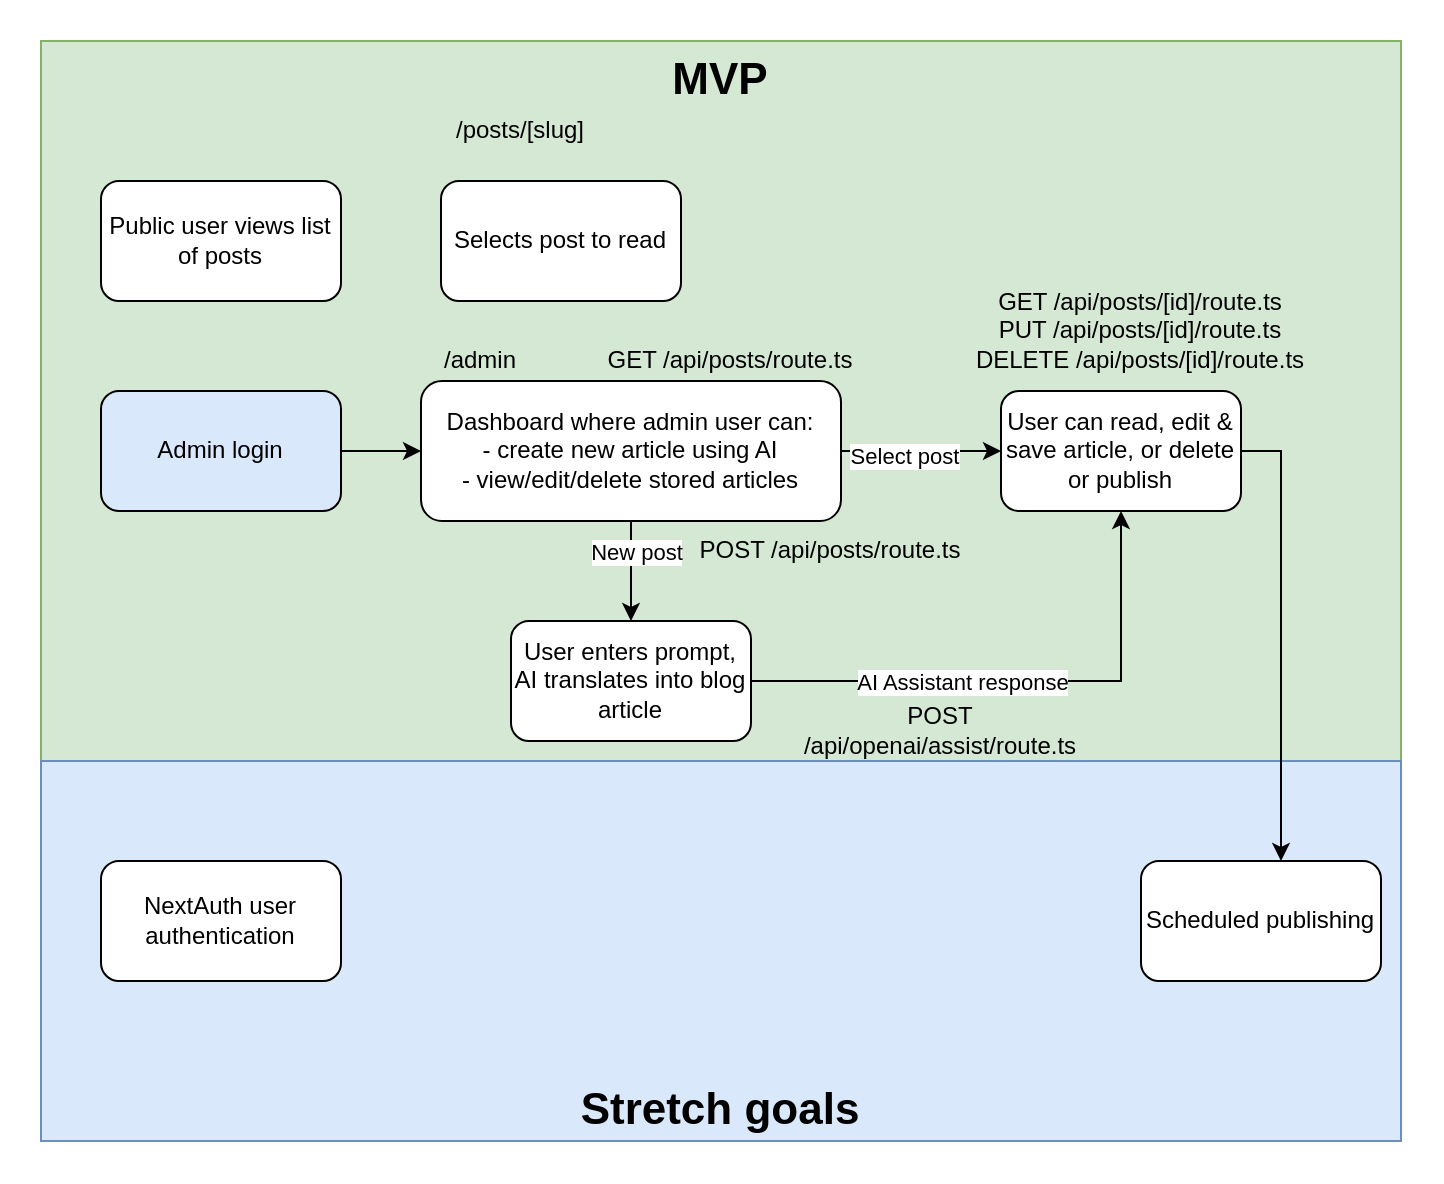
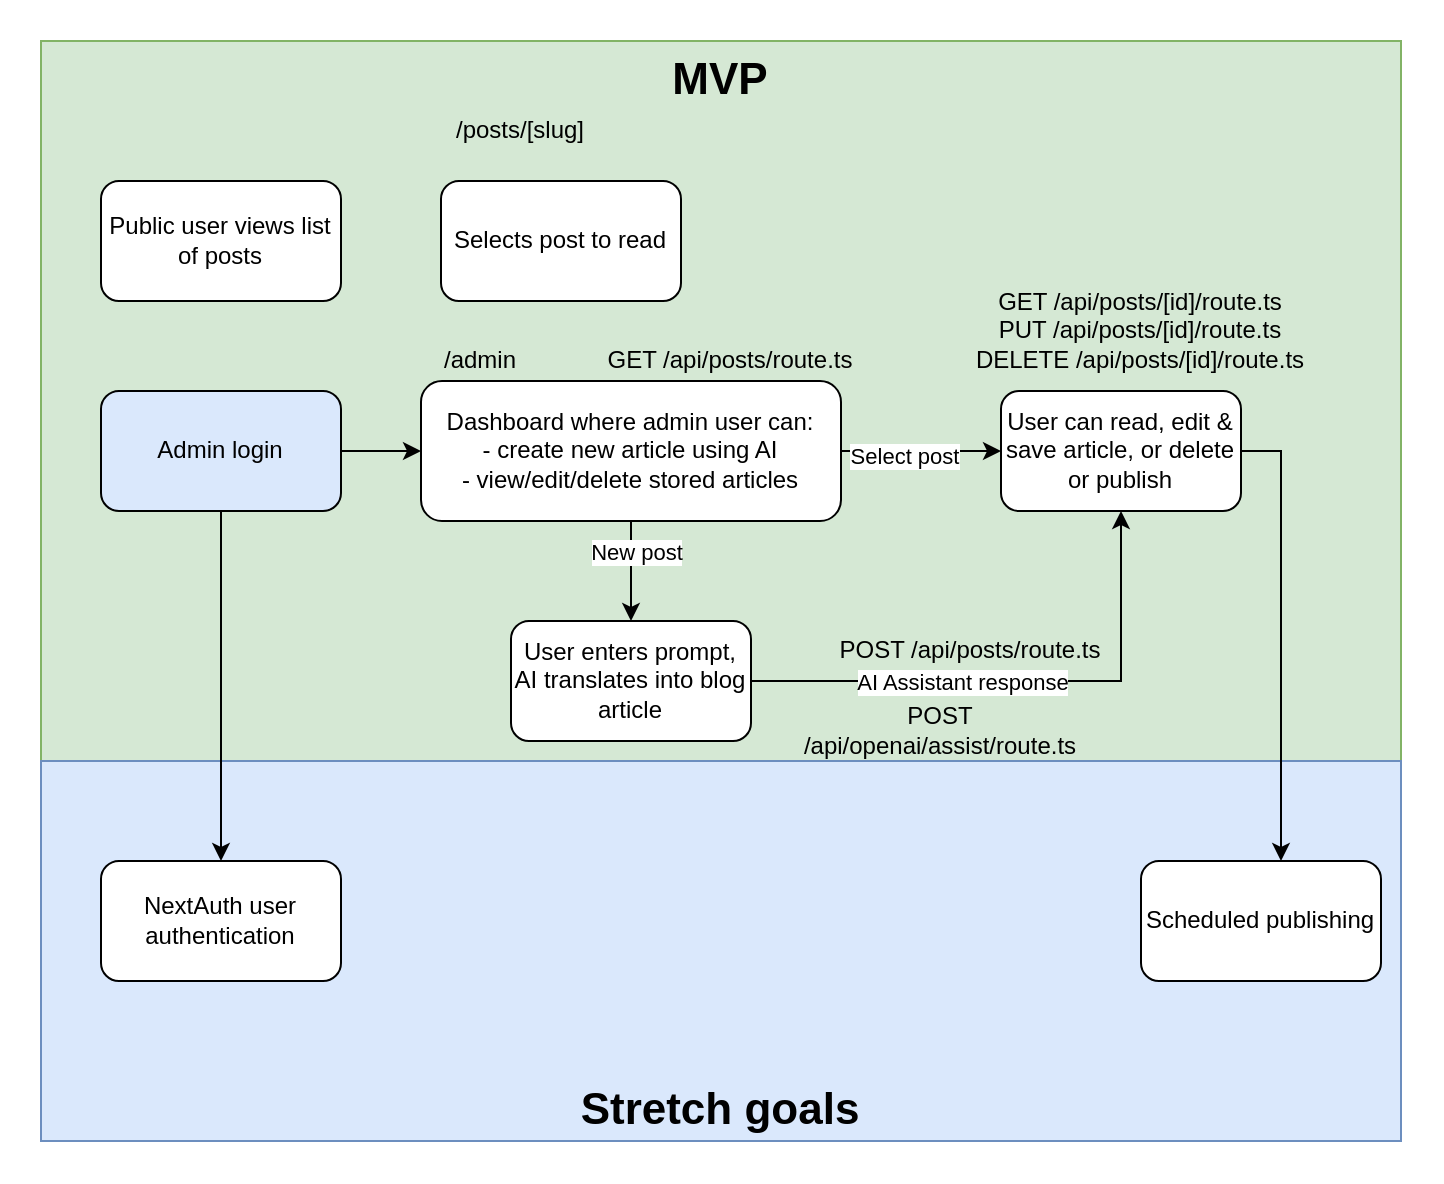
node "POST /api/posts/route.ts": moved (831, 551) -> (971, 651)
edge "Admin login" -> "NextAuth user authentication": added
